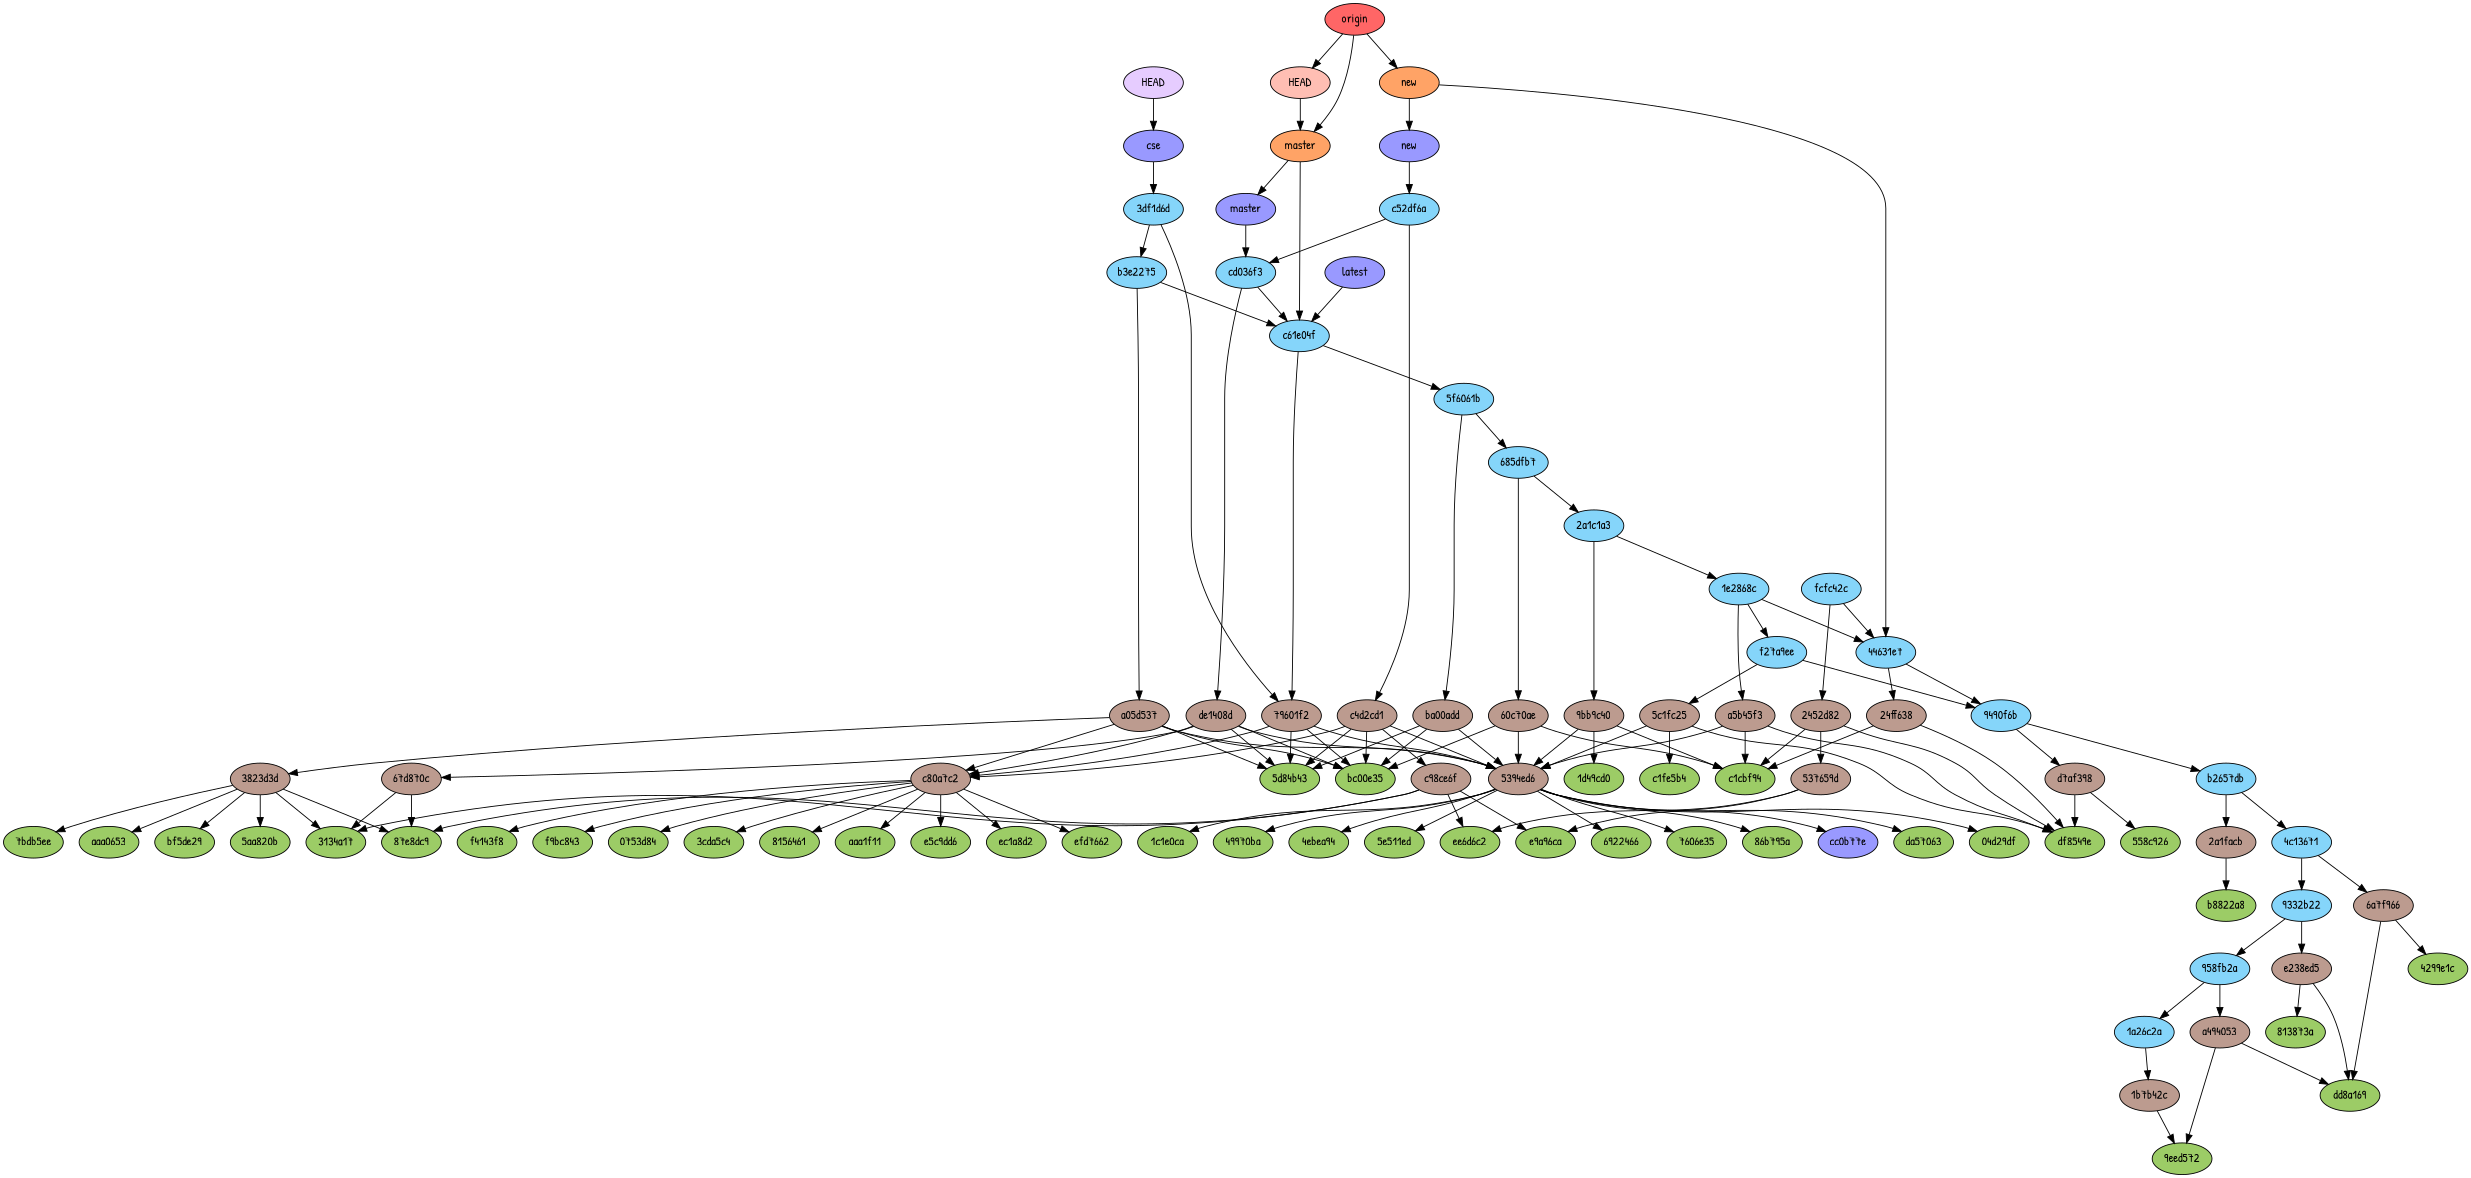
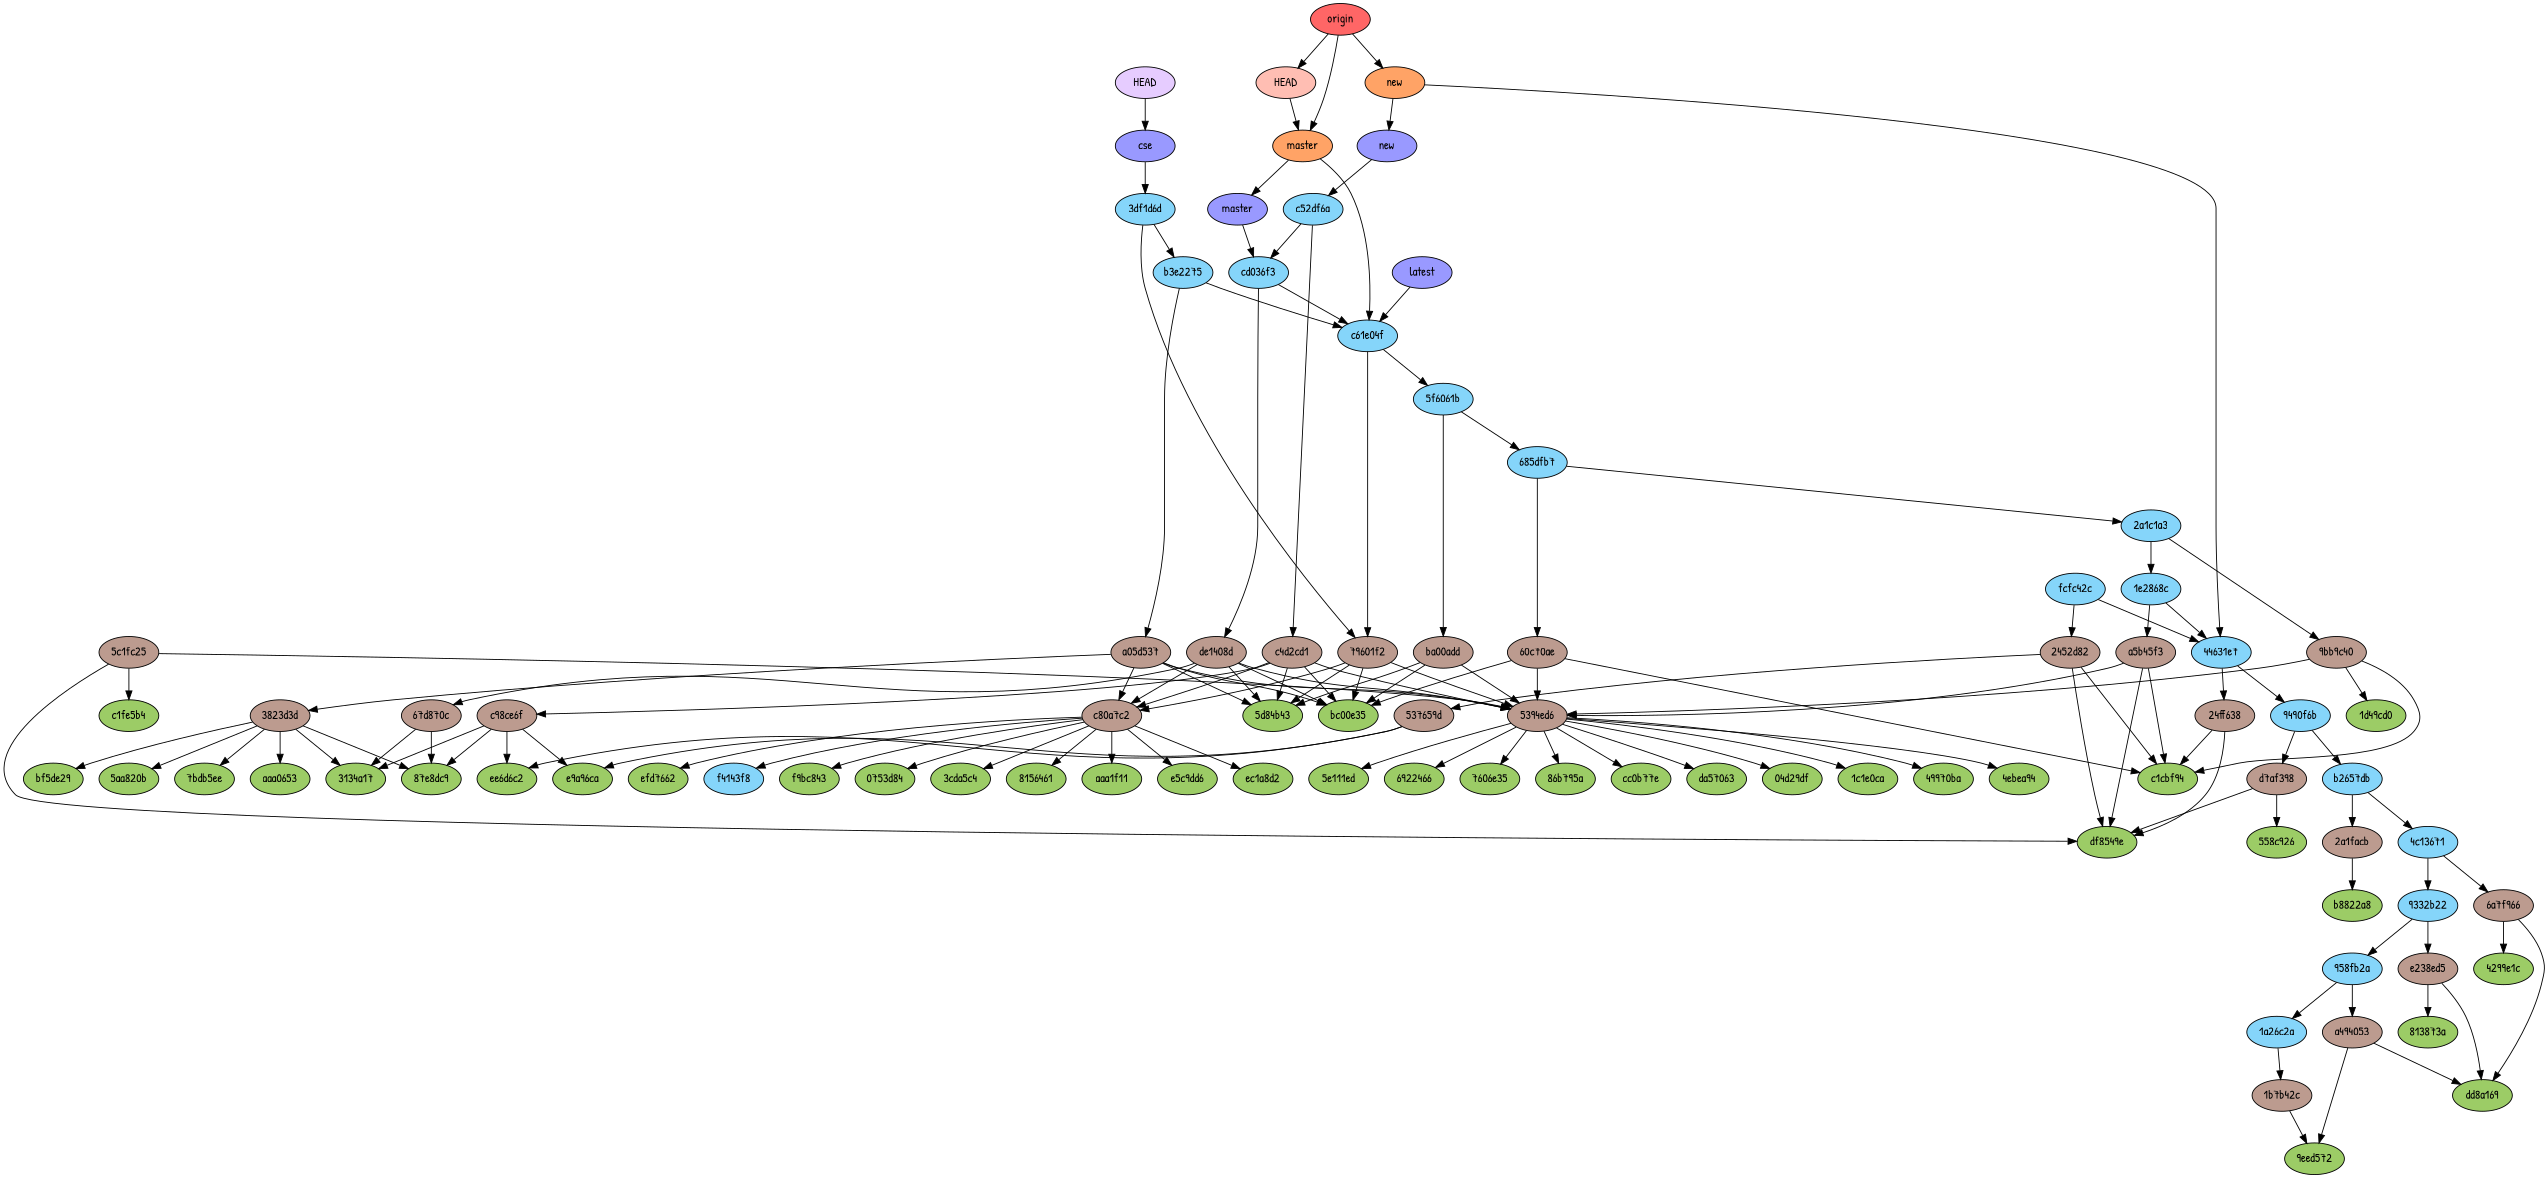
node "f27a9ee": removed
node "f4143f8": fillcolor #9ccc66 -> #85d5fa
node "5e511ed": label "5e511ed" -> "5e111ed"
node "cc0b77e": fillcolor #9999ff -> #9ccc66
